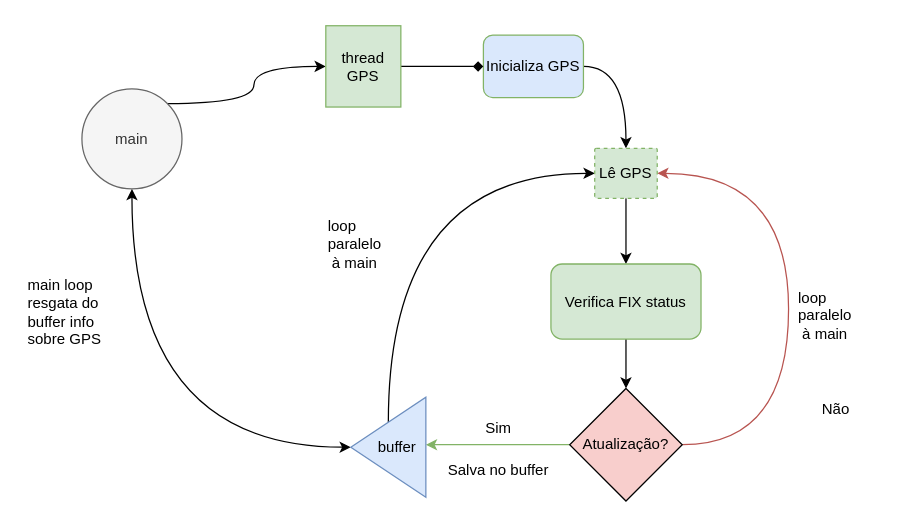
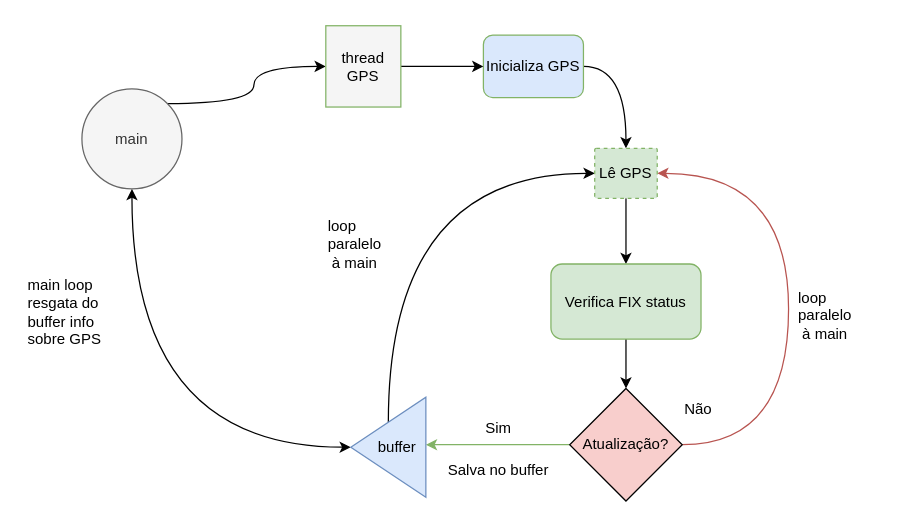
node "thread GPS": fillcolor #d5e8d4 -> #f5f5f5
edge "thread GPS" -> "Inicializa GPS": arrowhead diamond -> classic
node "Não": moved (844, 409) -> (707, 409)
